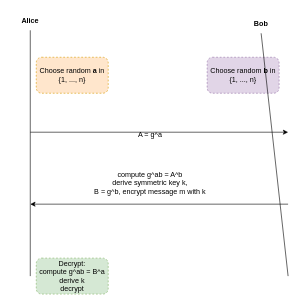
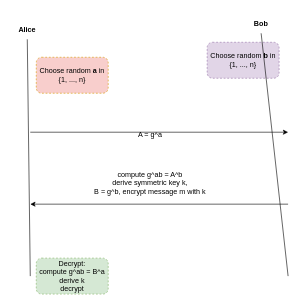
node "Alice": moved (30, 21) -> (27, 30)
node "Choose random a in {1, ..., n}": fillcolor #ffe6cc -> #f8cecc
node "Choose random b in {1, ..., n}": moved (243, 75) -> (243, 60)
